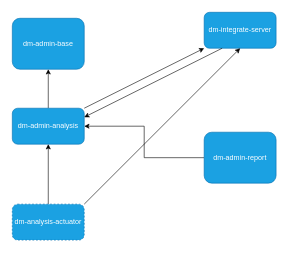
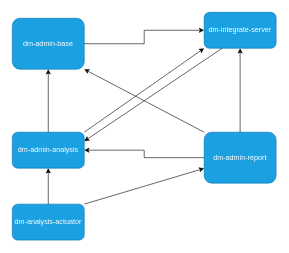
edge "dm-admin-base" -> "dm-integrate-server": added
edge "dm-admin-report" -> "dm-integrate-server": added
edge "dm-admin-report" -> "dm-admin-base": added
node "dm-admin-analysis": moved (48, 126) -> (48, 150)
edge "dm-analysis-actuator" -> "dm-integrate-server": now "dm-analysis-actuator" -> "dm-admin-report"
node "dm-analysis-actuator": style dashed -> solid
